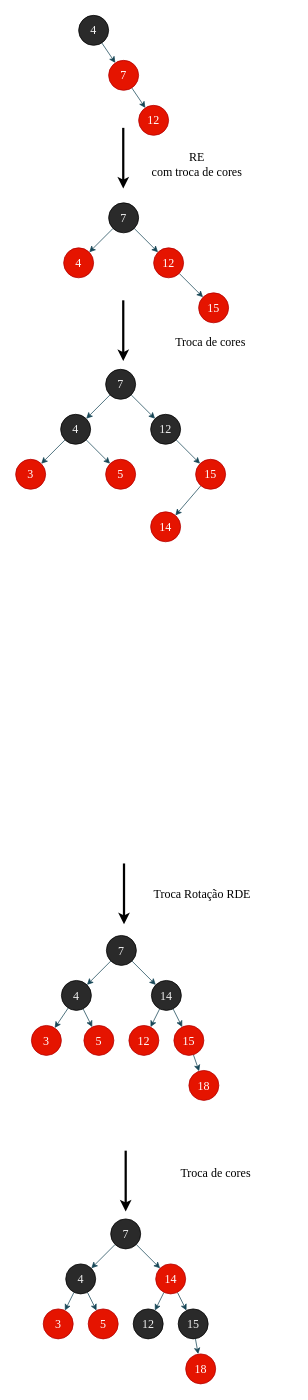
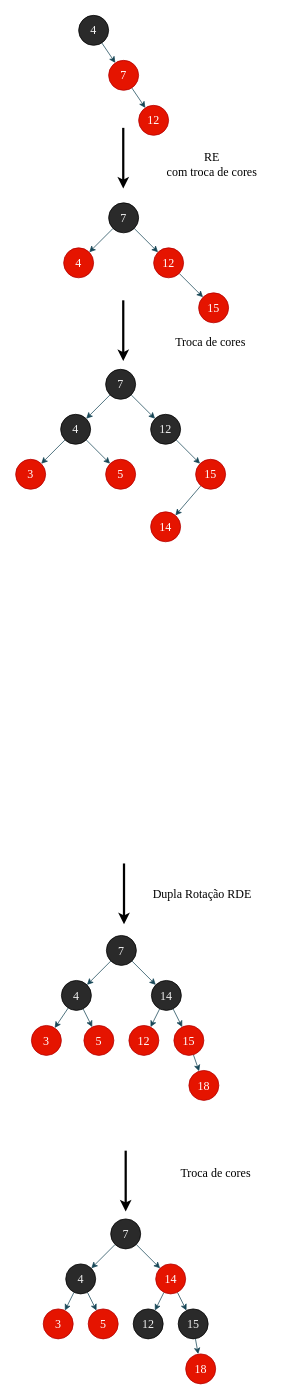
node "RE com troca de cores": moved (197, 165) -> (212, 165)
node "Troca Rotação RDE": label "Troca Rotação RDE" -> "Dupla Rotação RDE"
